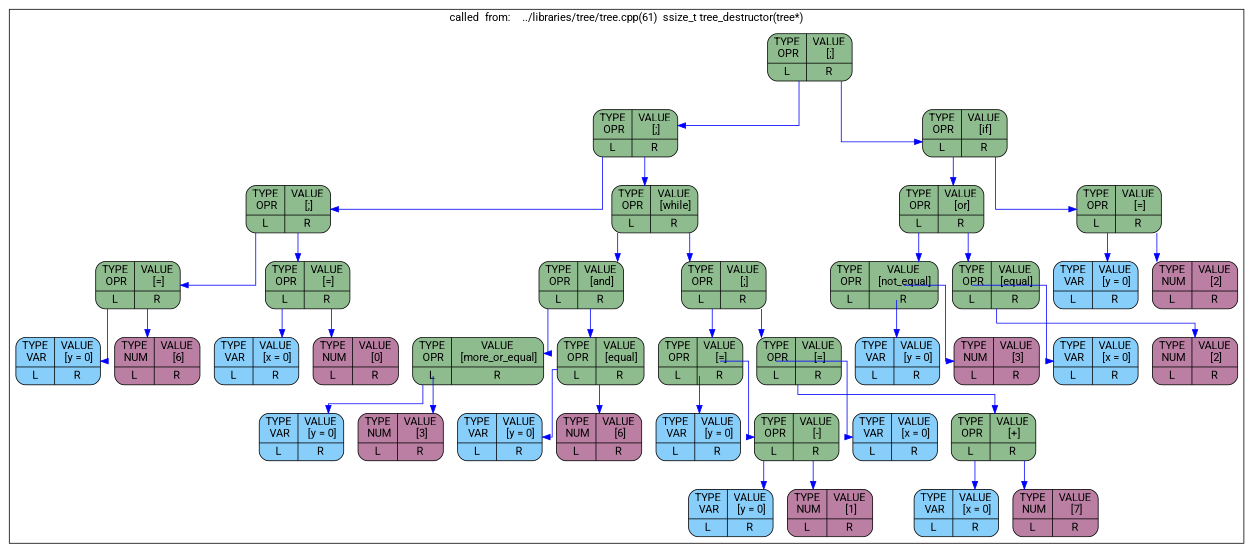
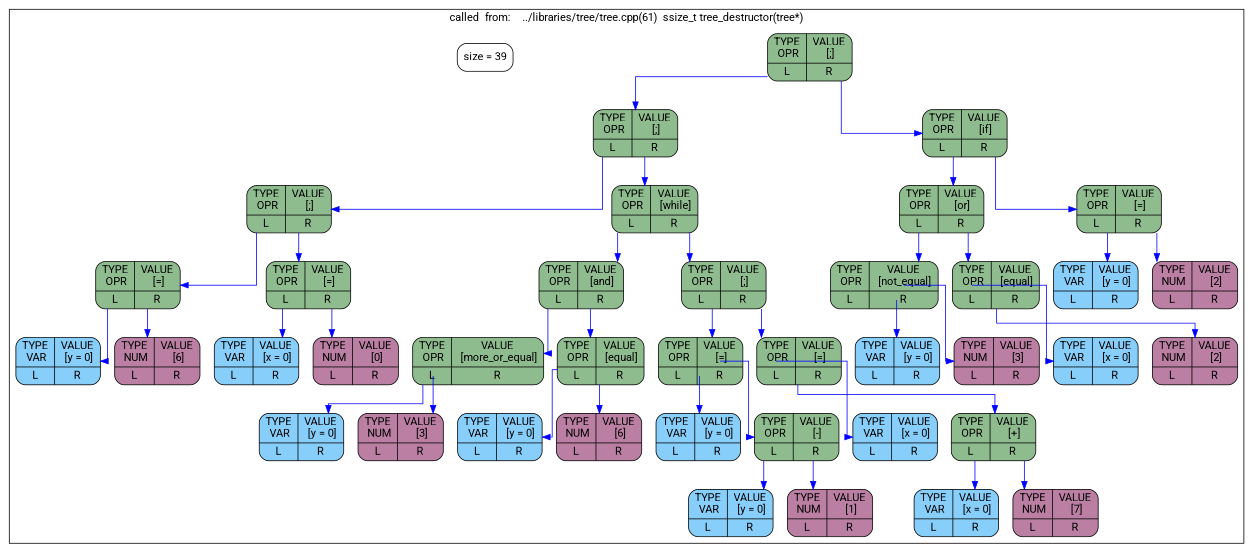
node "size = 39": added
